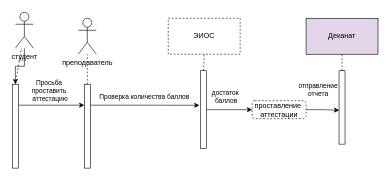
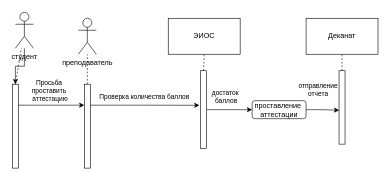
node "ЭИОС": style dashed -> solid
node "Деканат": fillcolor #e1d5e7 -> #ffffff
node "проставление аттестации": style dashed -> solid
